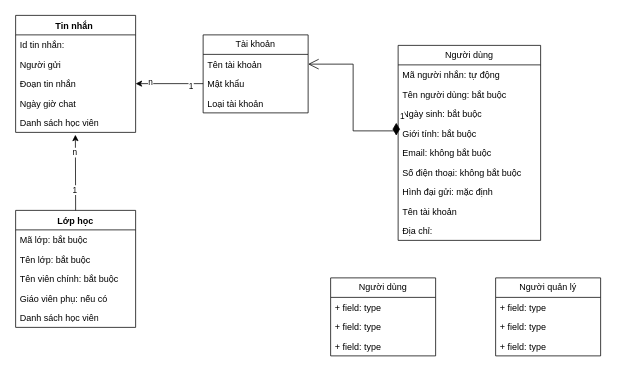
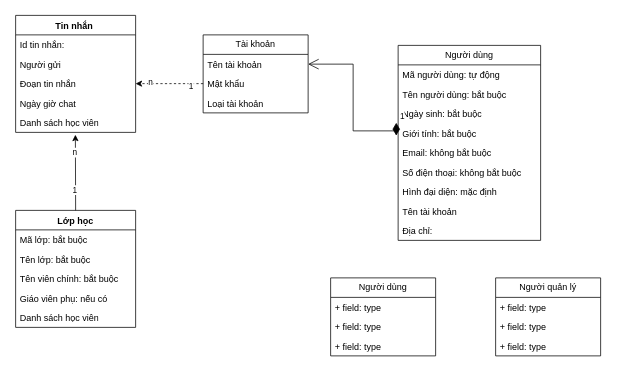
node "Mã người nhắn: tự động": label "Mã người nhắn: tự động" -> "Mã người dùng: tự động"
edge "Mật khẩu" -> "Đoạn tin nhắn": style solid -> dashed
node "Hình đại gửi: mặc định": label "Hình đại gửi: mặc định" -> "Hình đại diện: mặc định"
